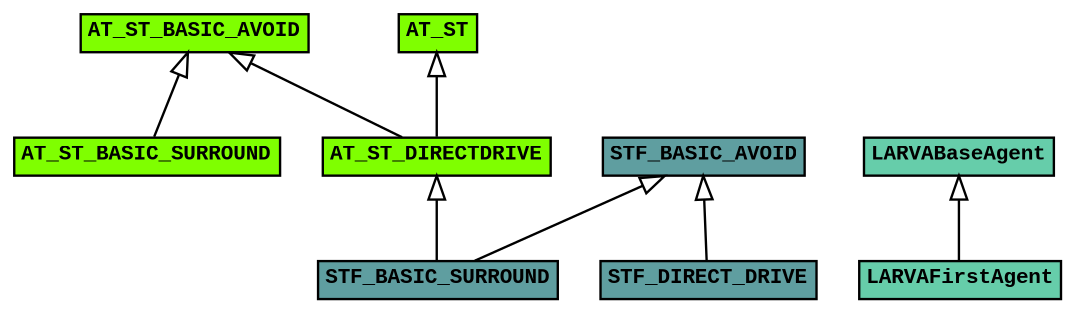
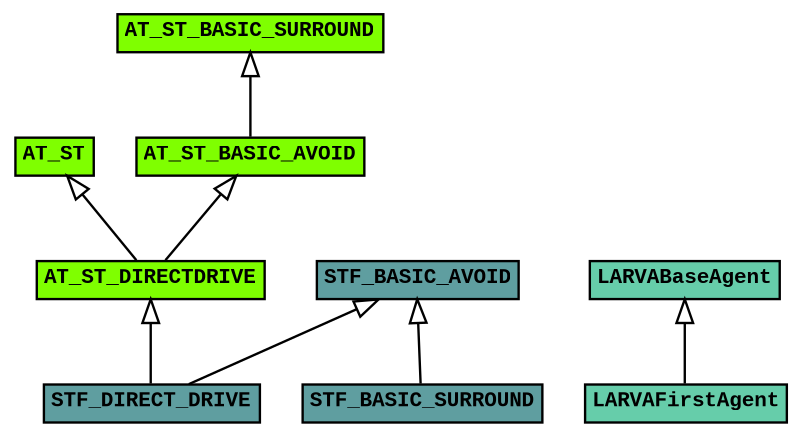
edge "AT_ST_BASIC_SURROUND" -> "AT_ST_BASIC_AVOID": reversed
edge "STF_BASIC_SURROUND" -> "AT_ST_DIRECTDRIVE": now "STF_DIRECT_DRIVE" -> "AT_ST_DIRECTDRIVE"
